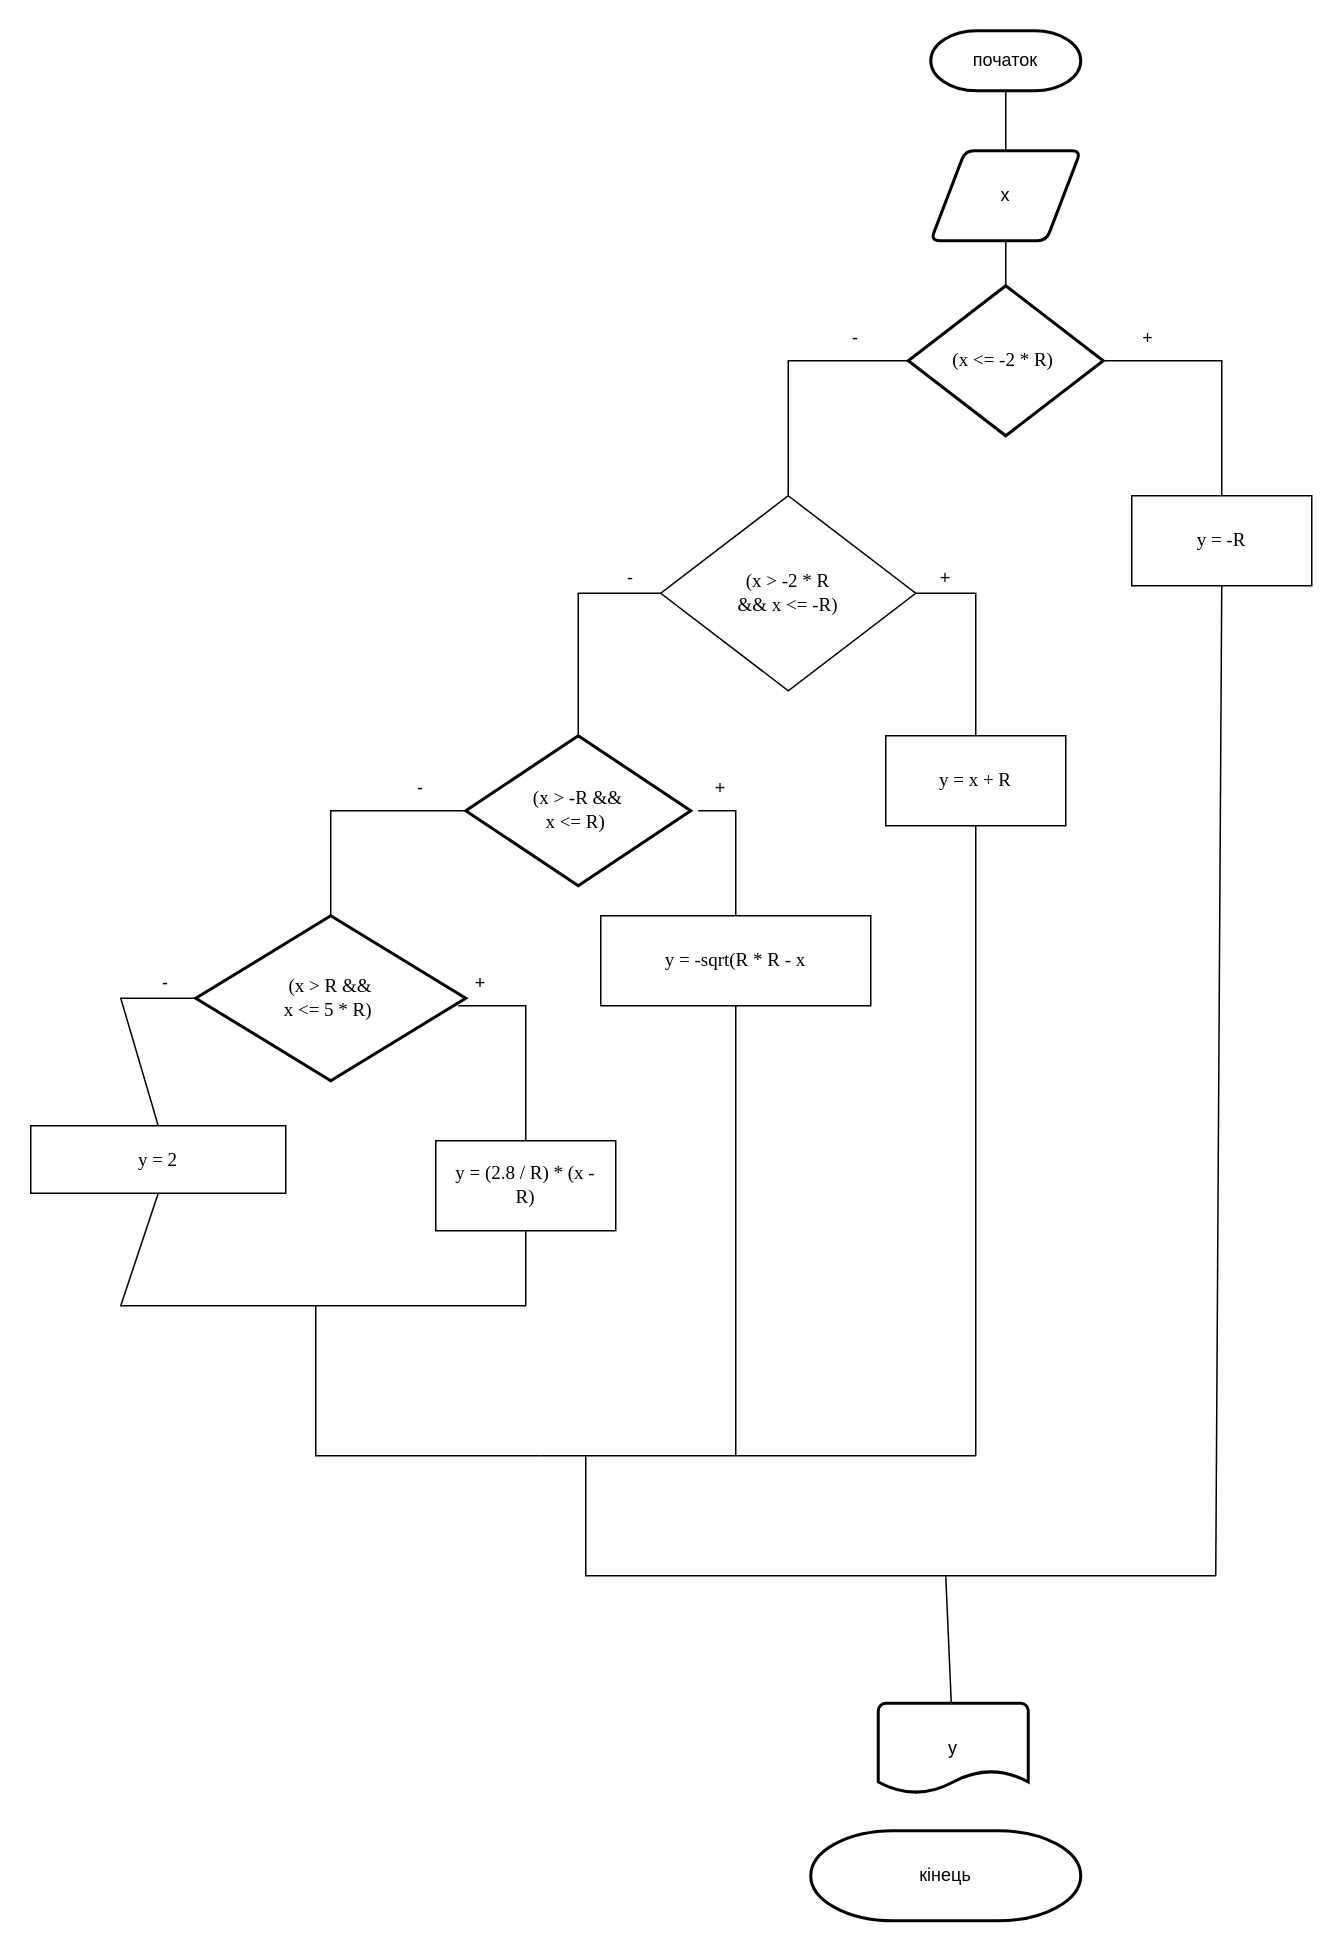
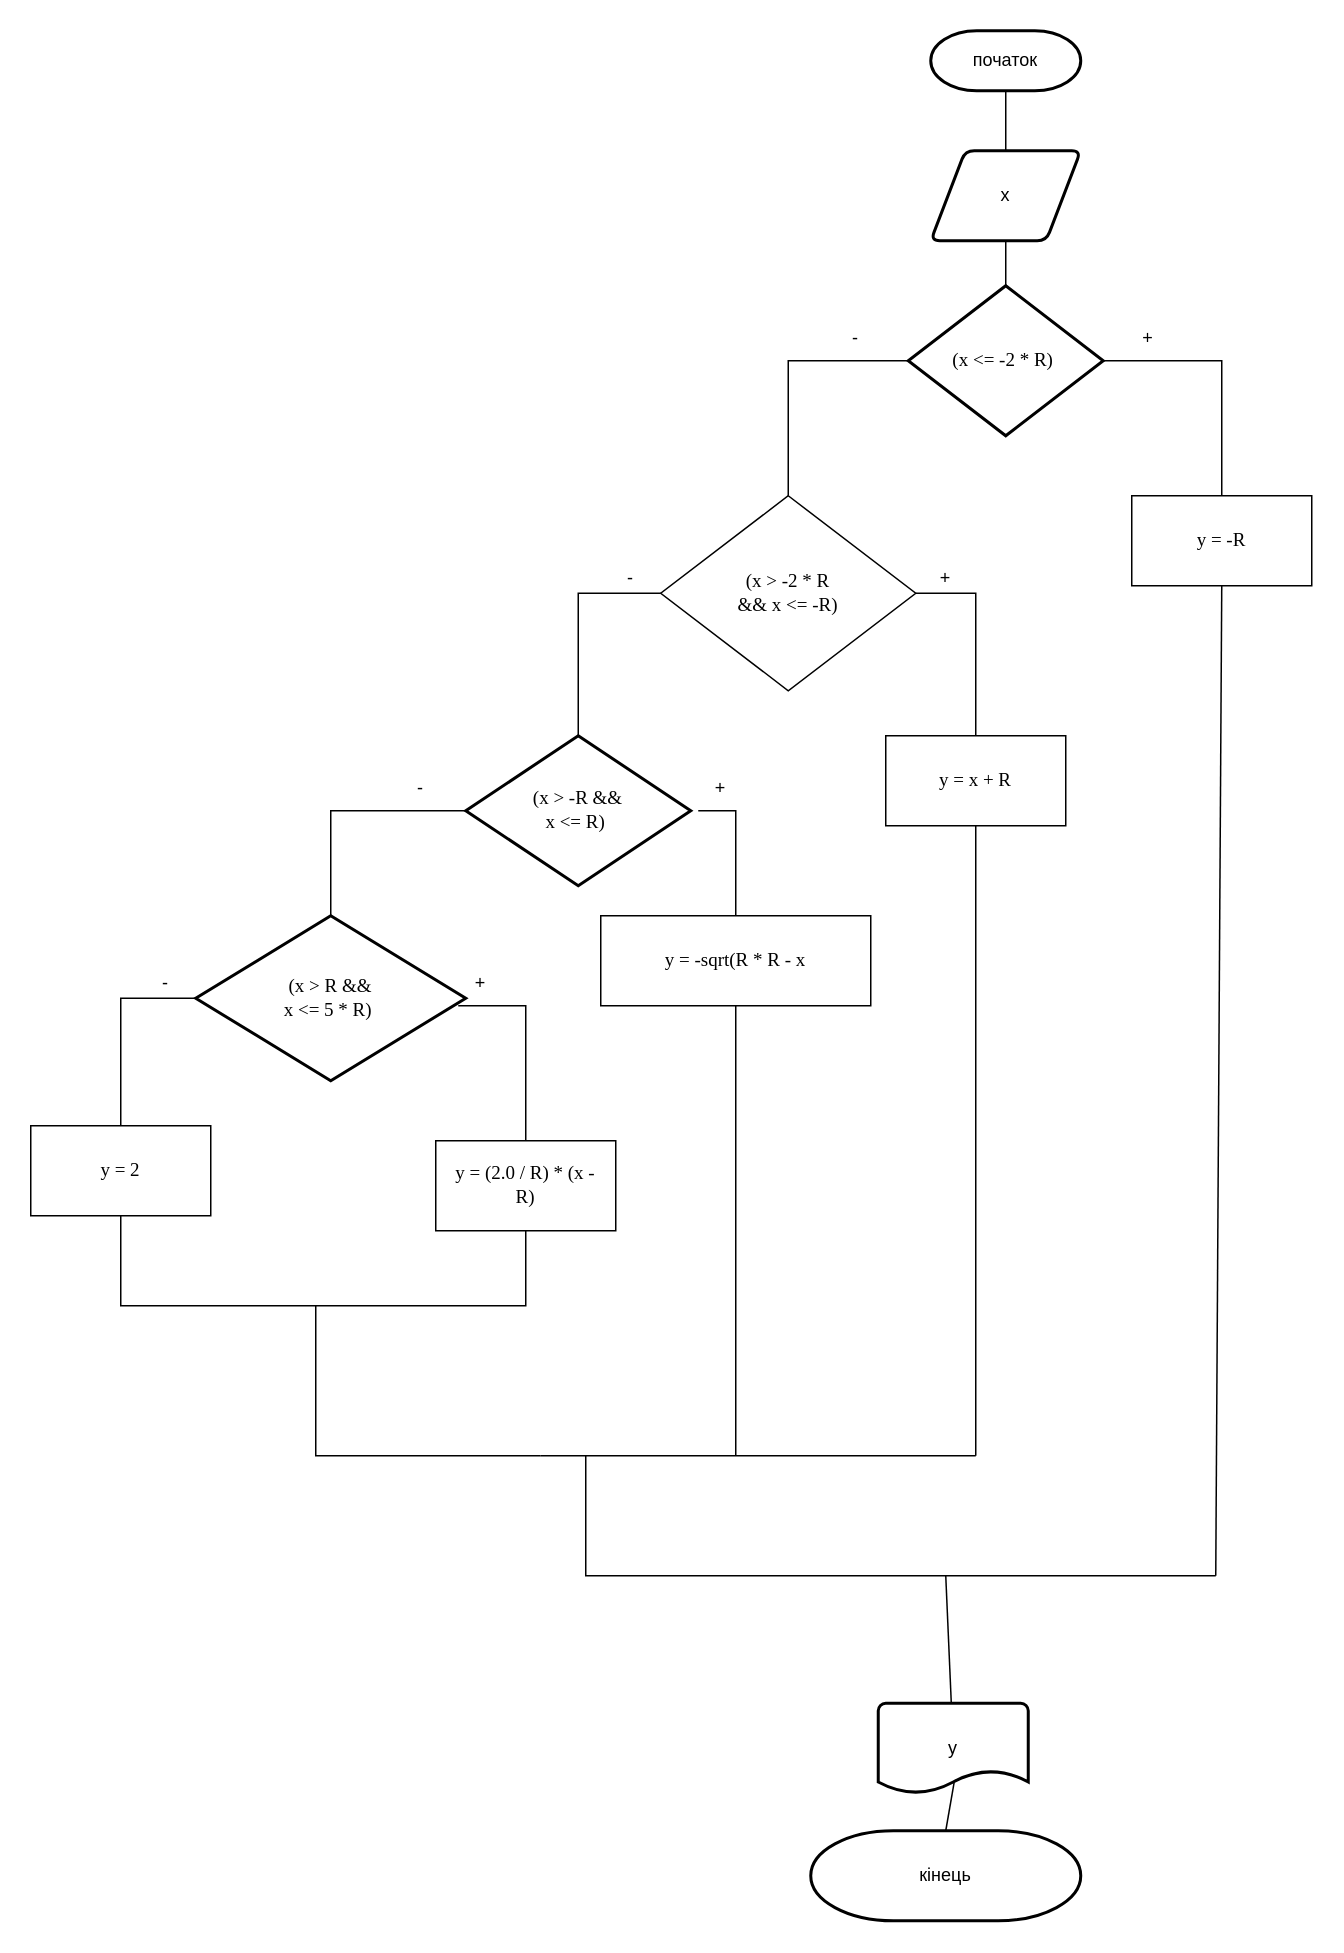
node "y = 2": size 255x68 -> 180x90
node "y = (2.8 / R) * (x - R)": label "y = (2.8 / R) * (x - R)" -> "y = (2.0 / R) * (x - R)"
edge "у" -- "кінець": added
